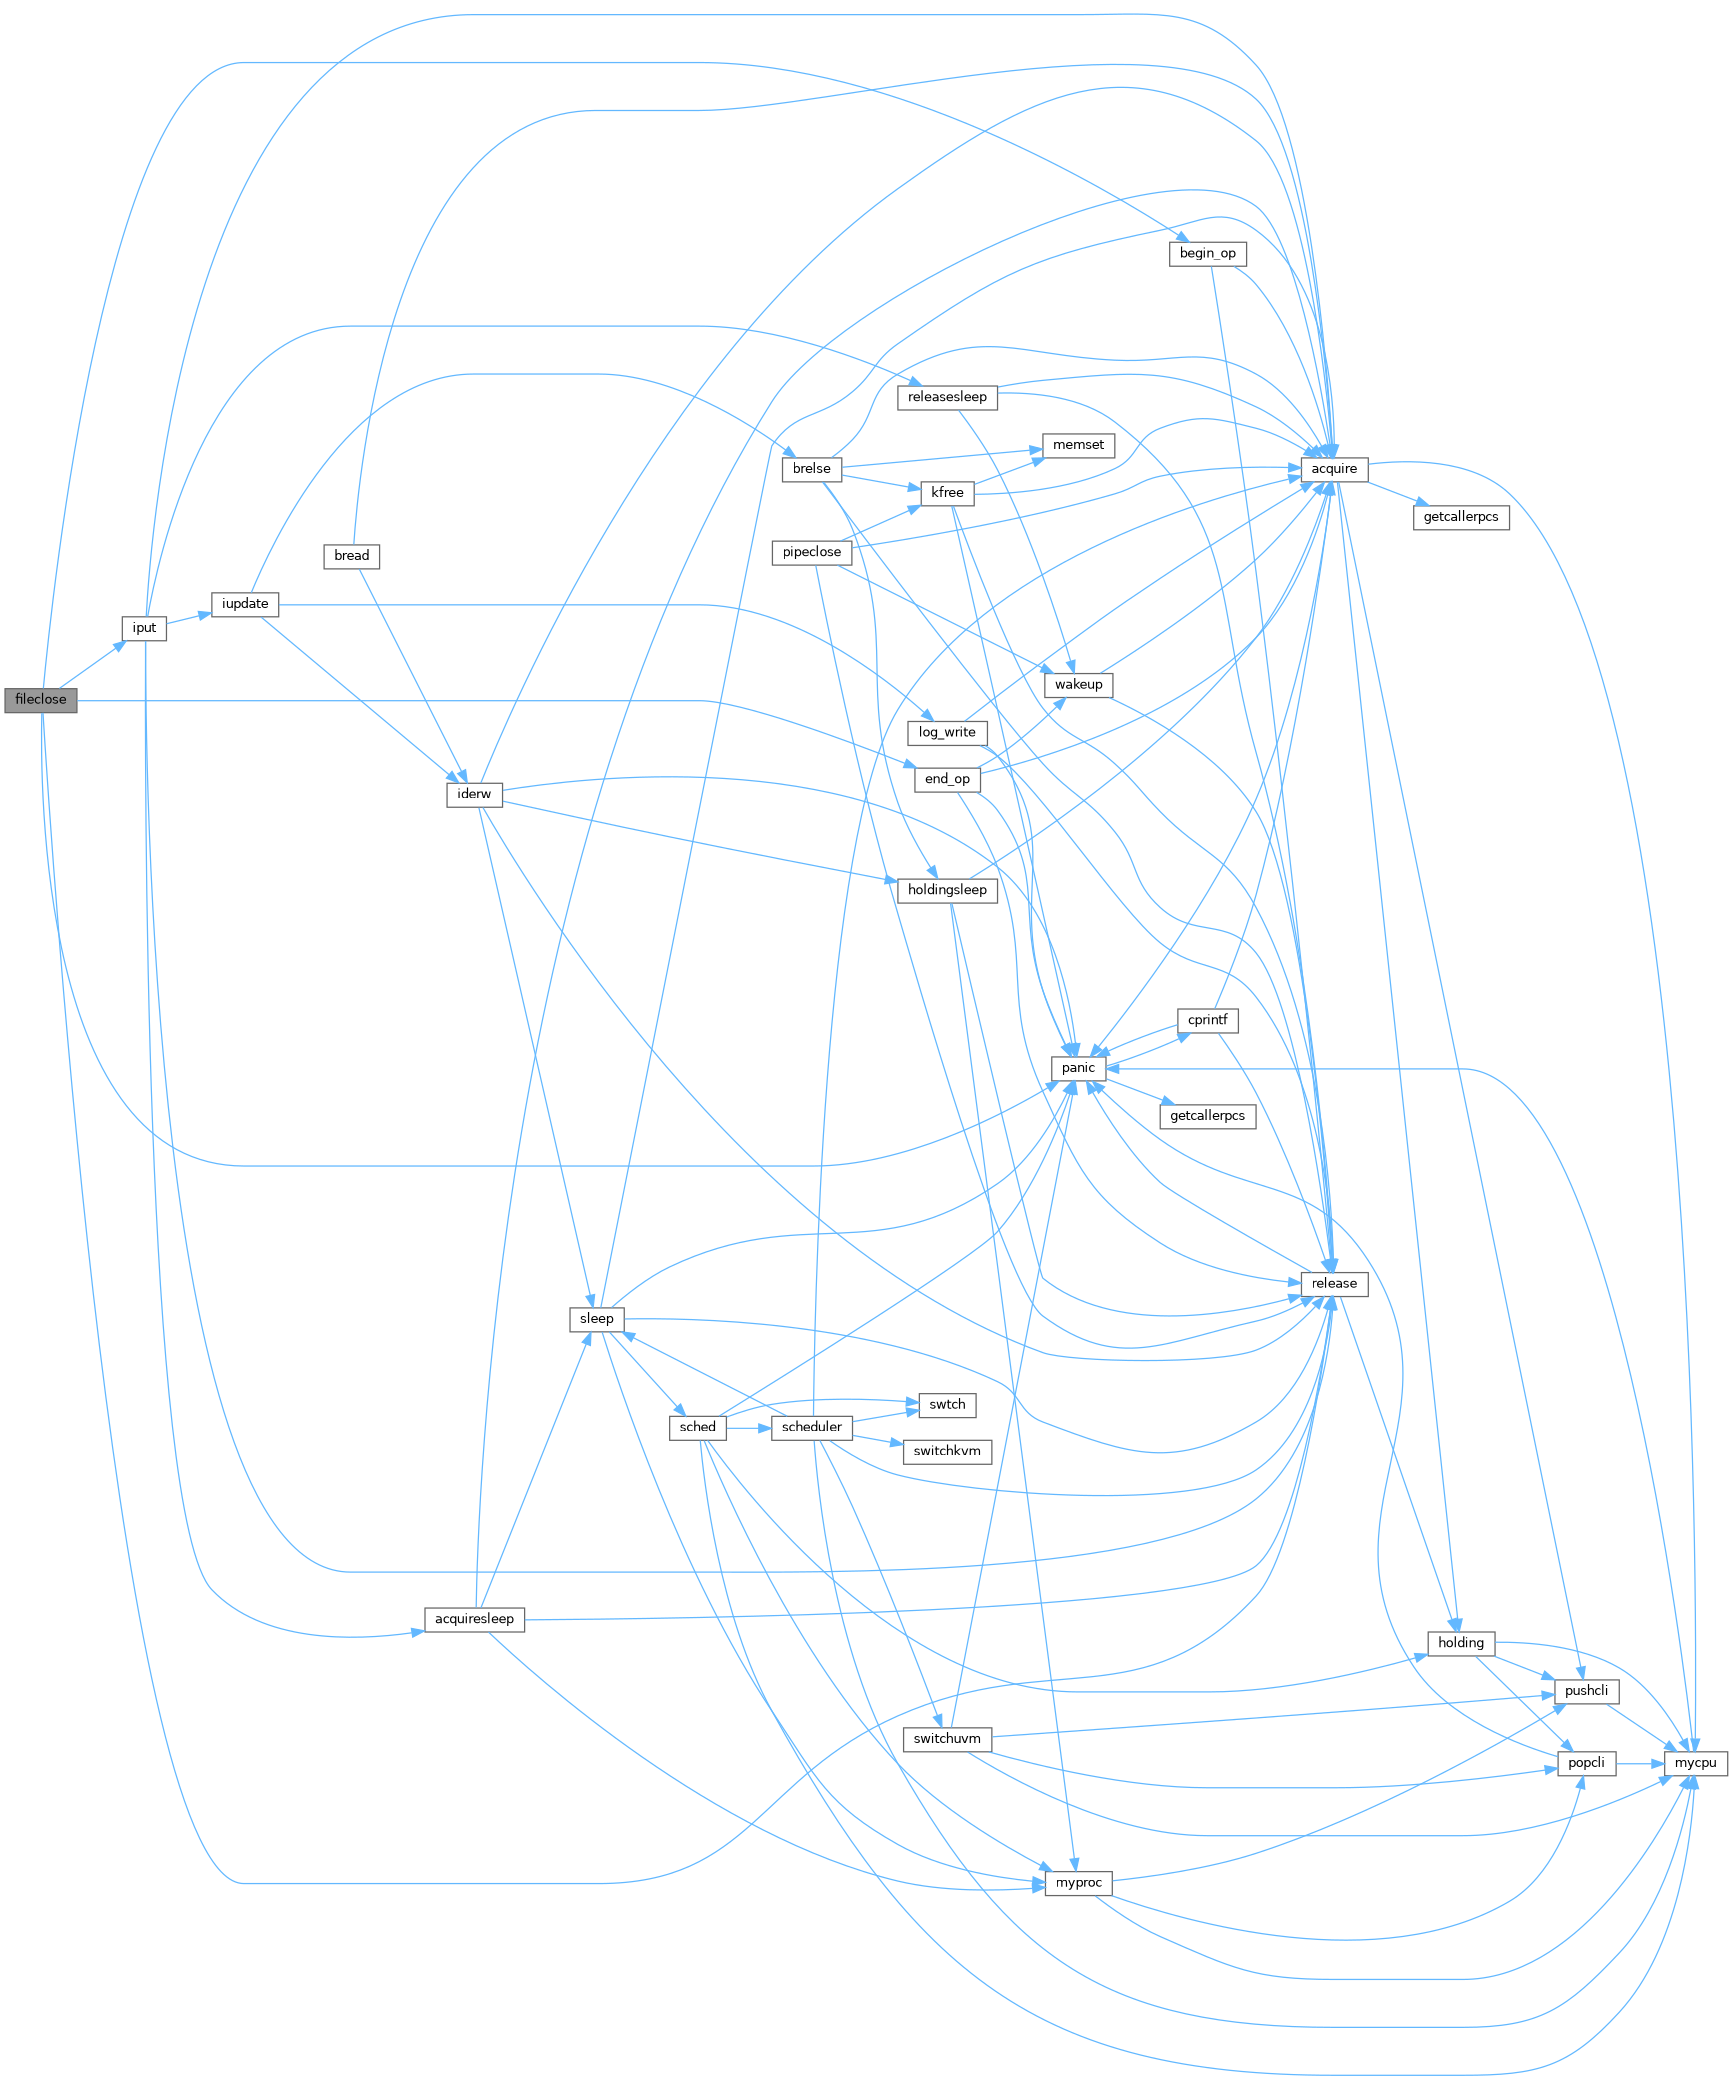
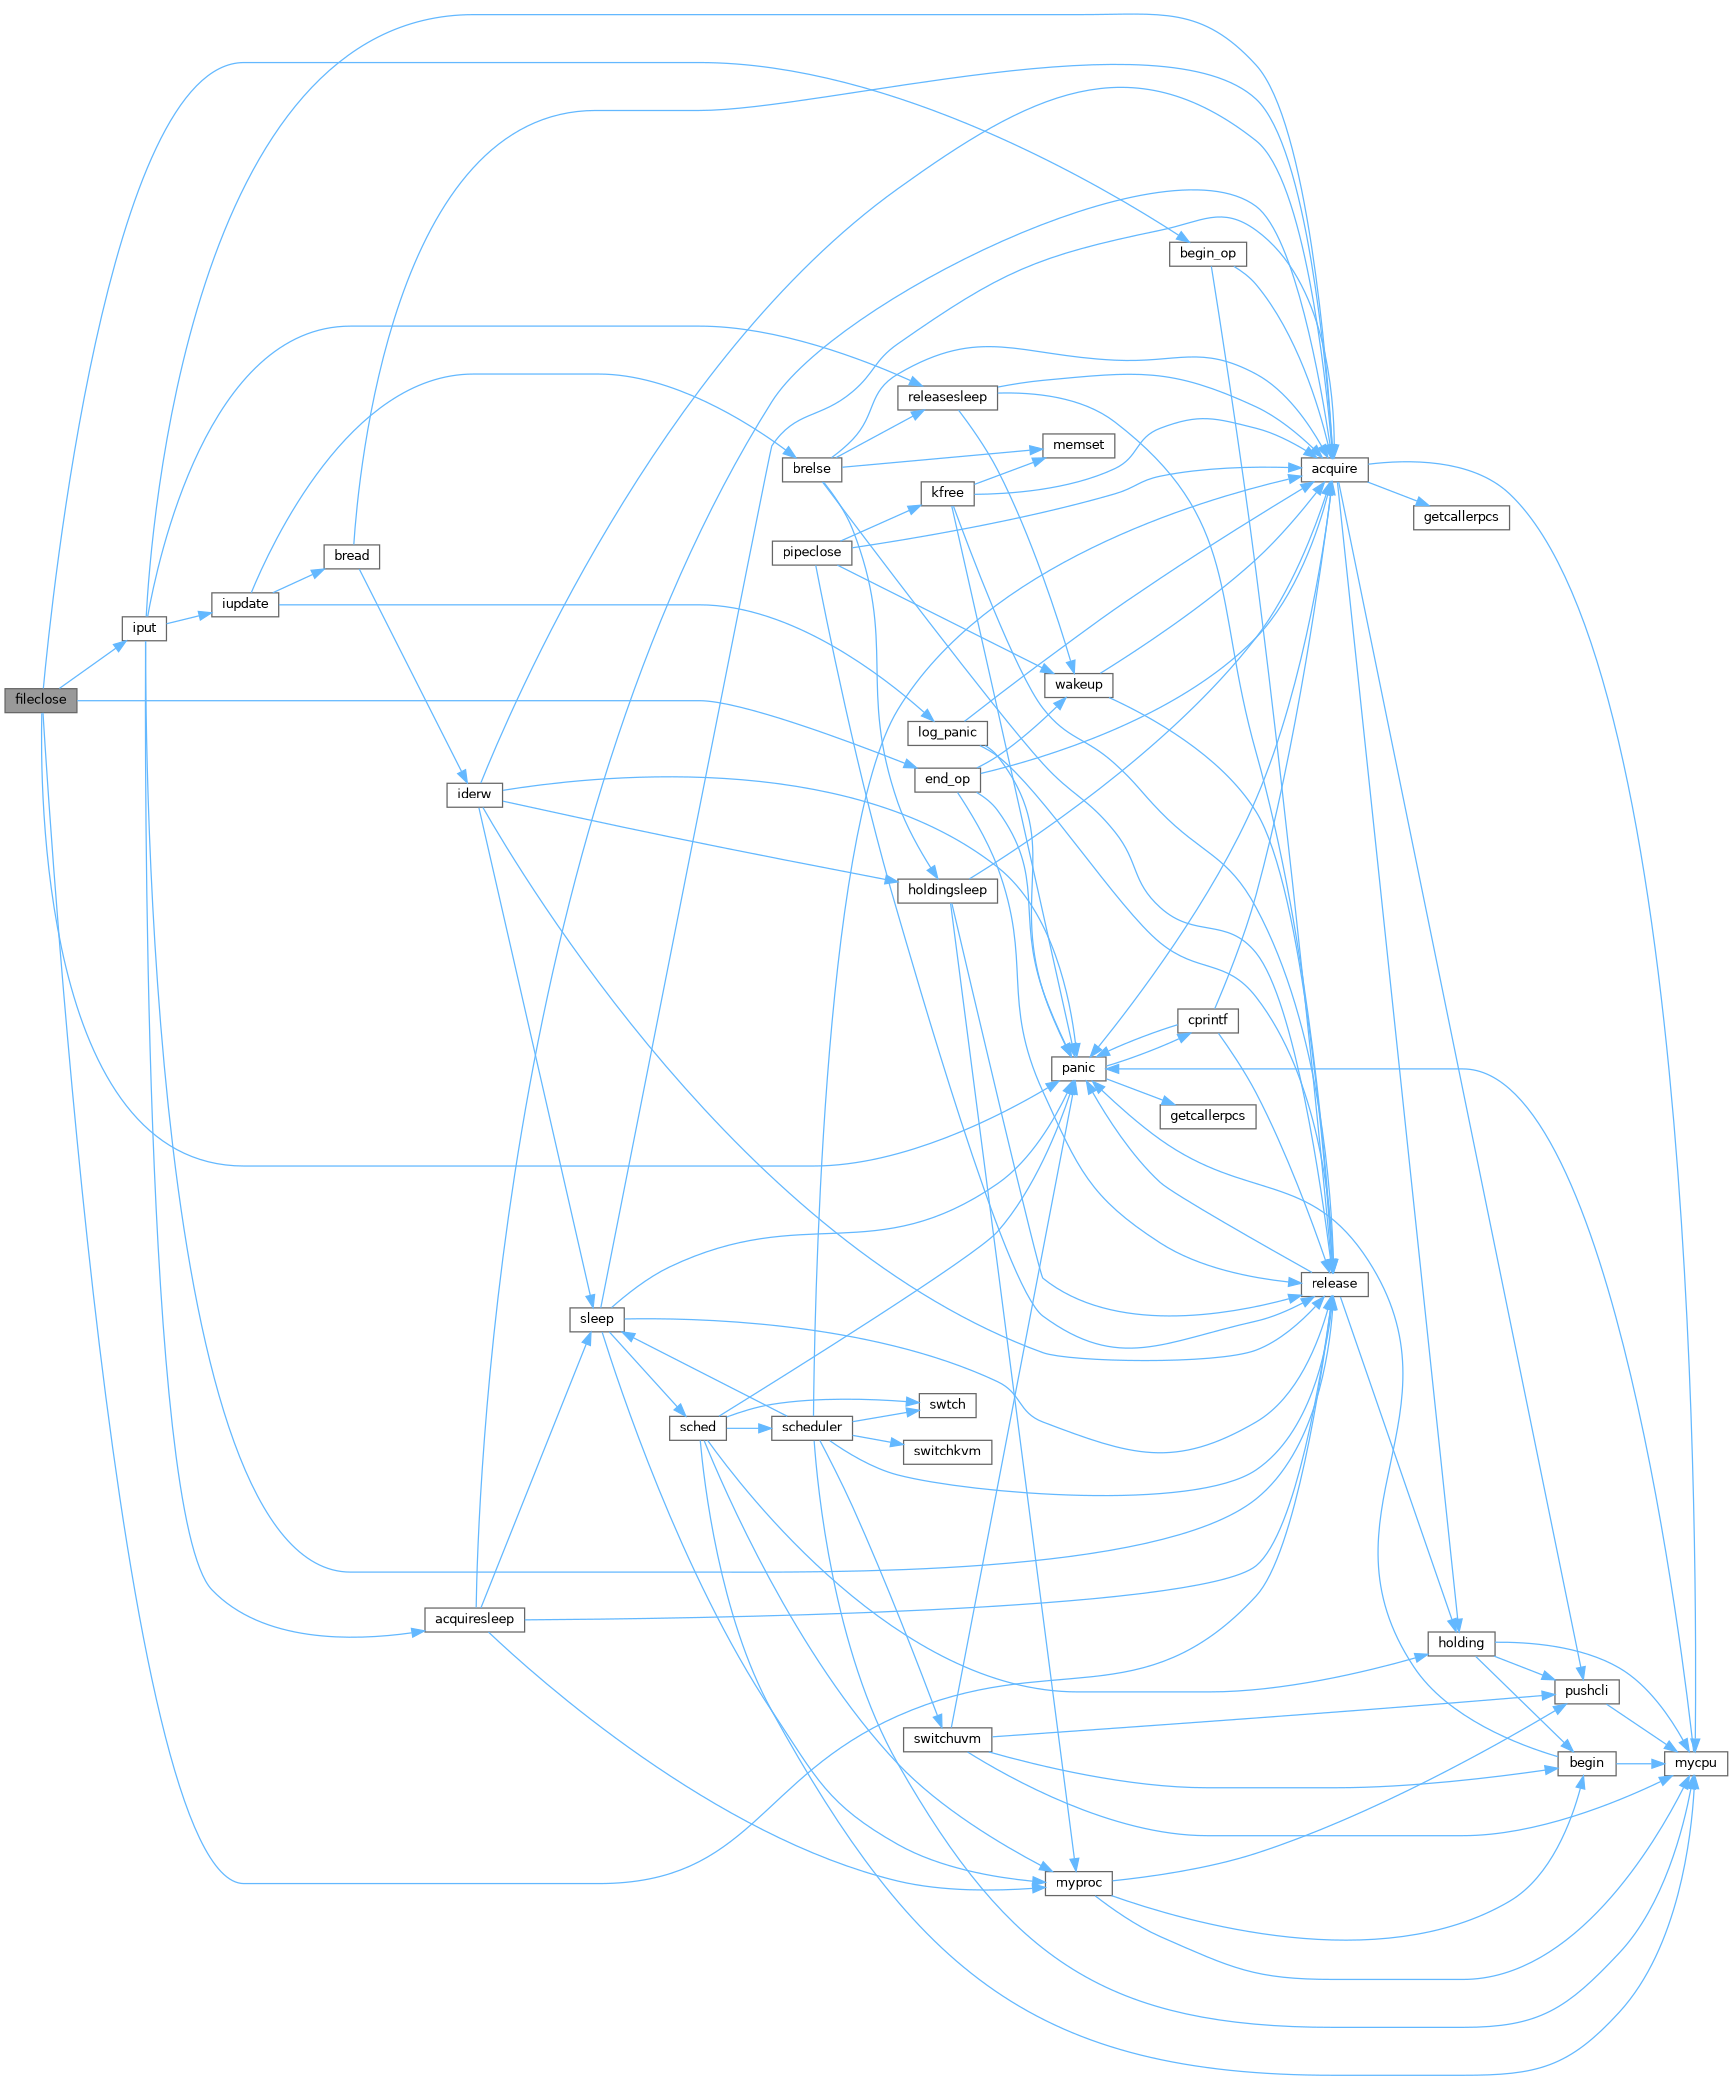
edge "brelse" -> "kfree": now "brelse" -> "releasesleep"
edge "iupdate" -> "iderw": now "iupdate" -> "bread"
node "log_write": label "log_write" -> "log_panic"
node "popcli": label "popcli" -> "begin"
